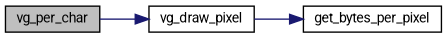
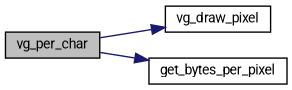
edge "vg_draw_pixel" -> "get_bytes_per_pixel": now "vg_per_char" -> "get_bytes_per_pixel"
